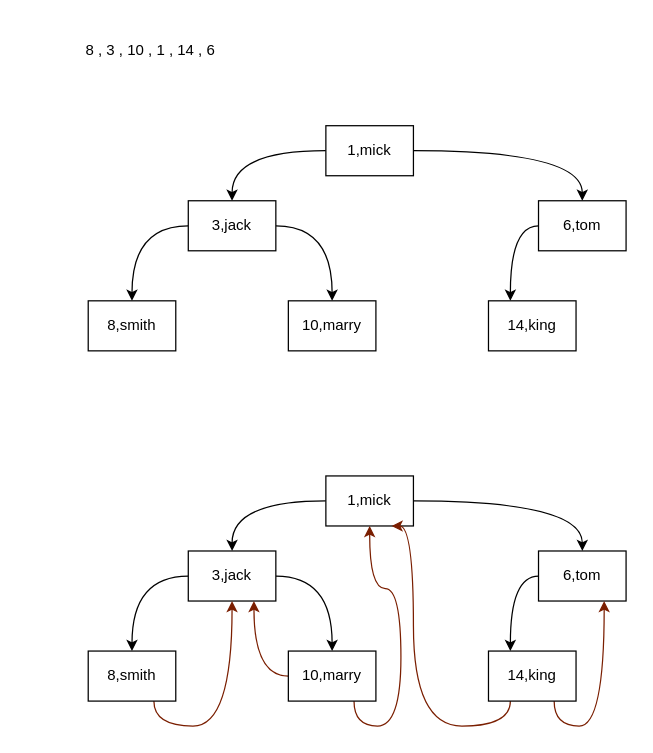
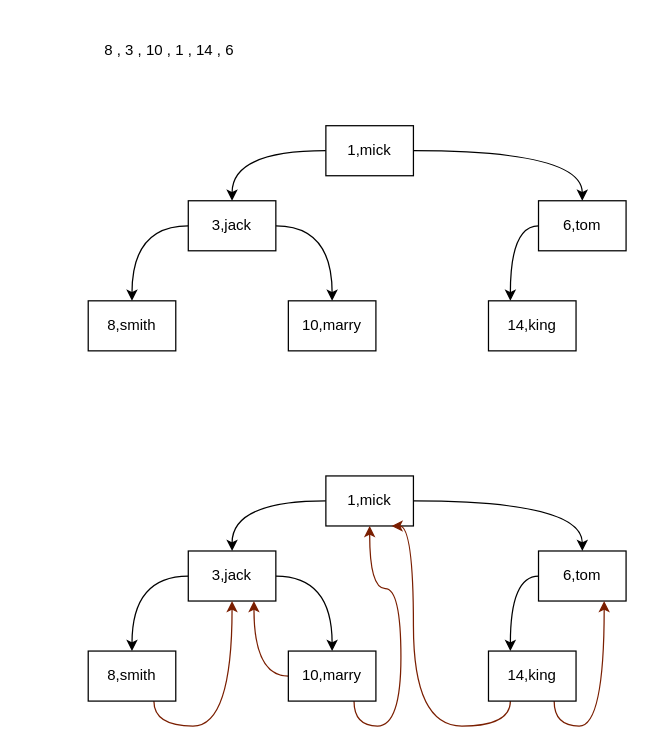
node "8 , 3 , 10 , 1 , 14 , 6": moved (151, 51) -> (169, 51)
